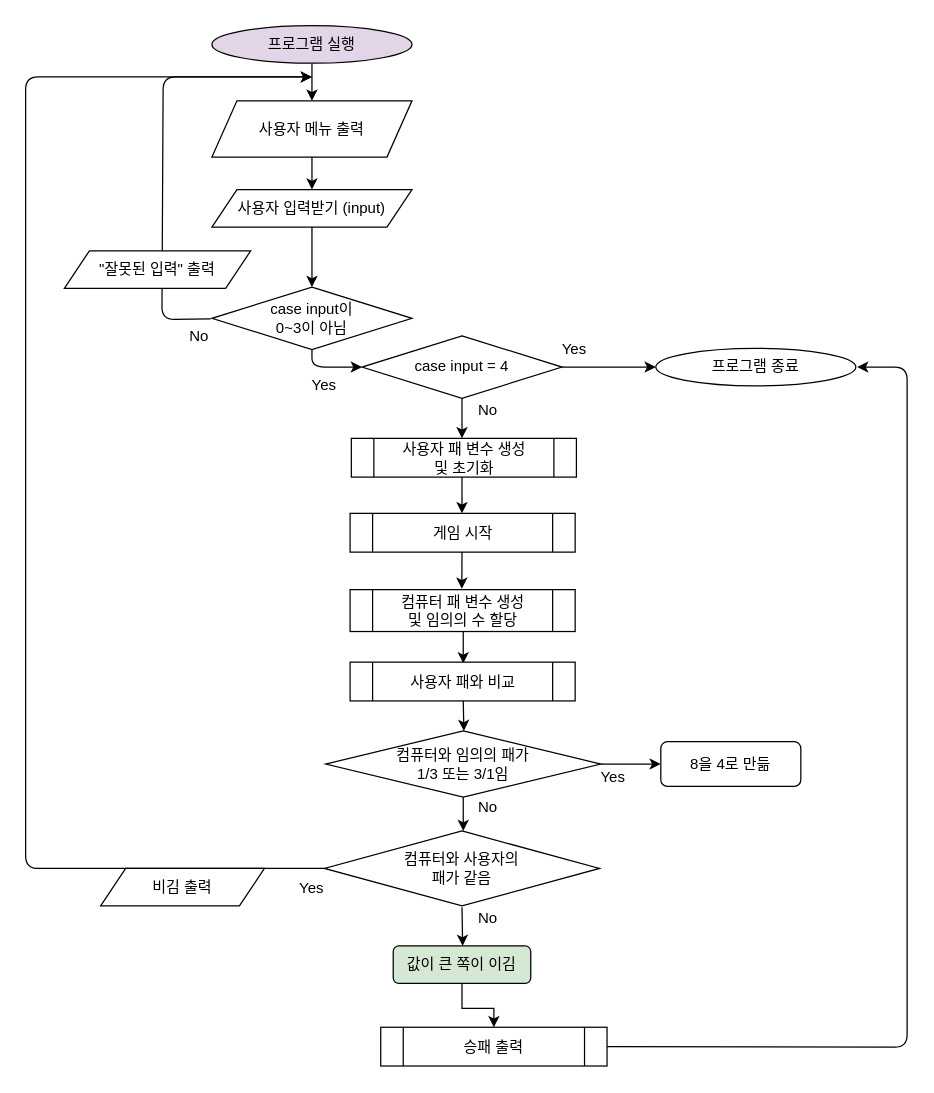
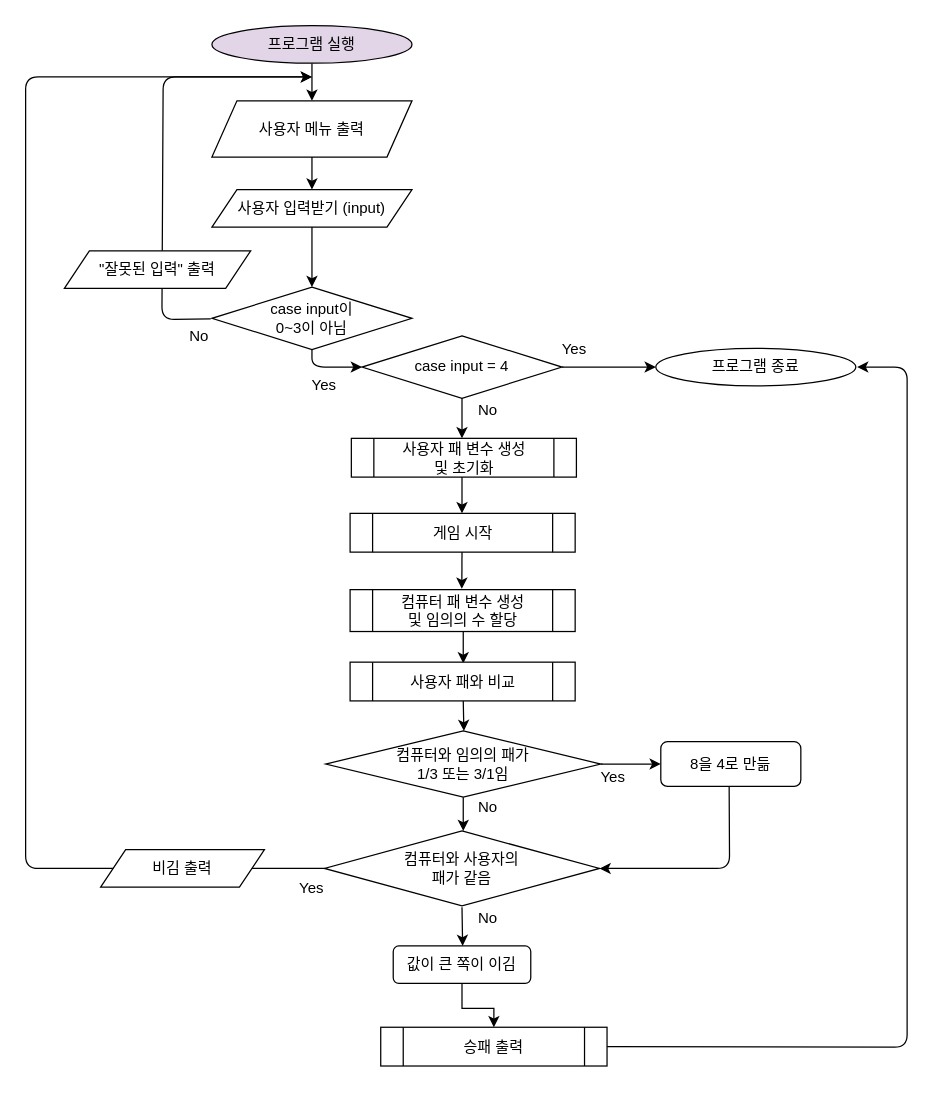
edge "8을 4로 만듦" -> "컴퓨터와 사용자의 패가 같음": added
node "비김 출력": moved (183, 887) -> (183, 868)
node "값이 큰 쪽이 이김": fillcolor #d5e8d4 -> #ffffff
